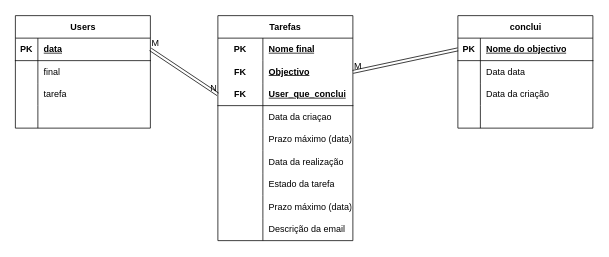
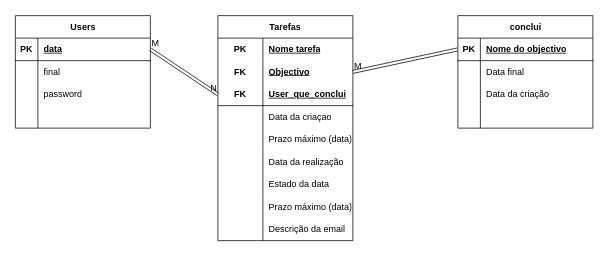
node "Nome final": label "Nome final" -> "Nome tarefa"
node "Data data": label "Data data" -> "Data final"
node "tarefa": label "tarefa" -> "password"
node "Estado da tarefa": label "Estado da tarefa" -> "Estado da data"
